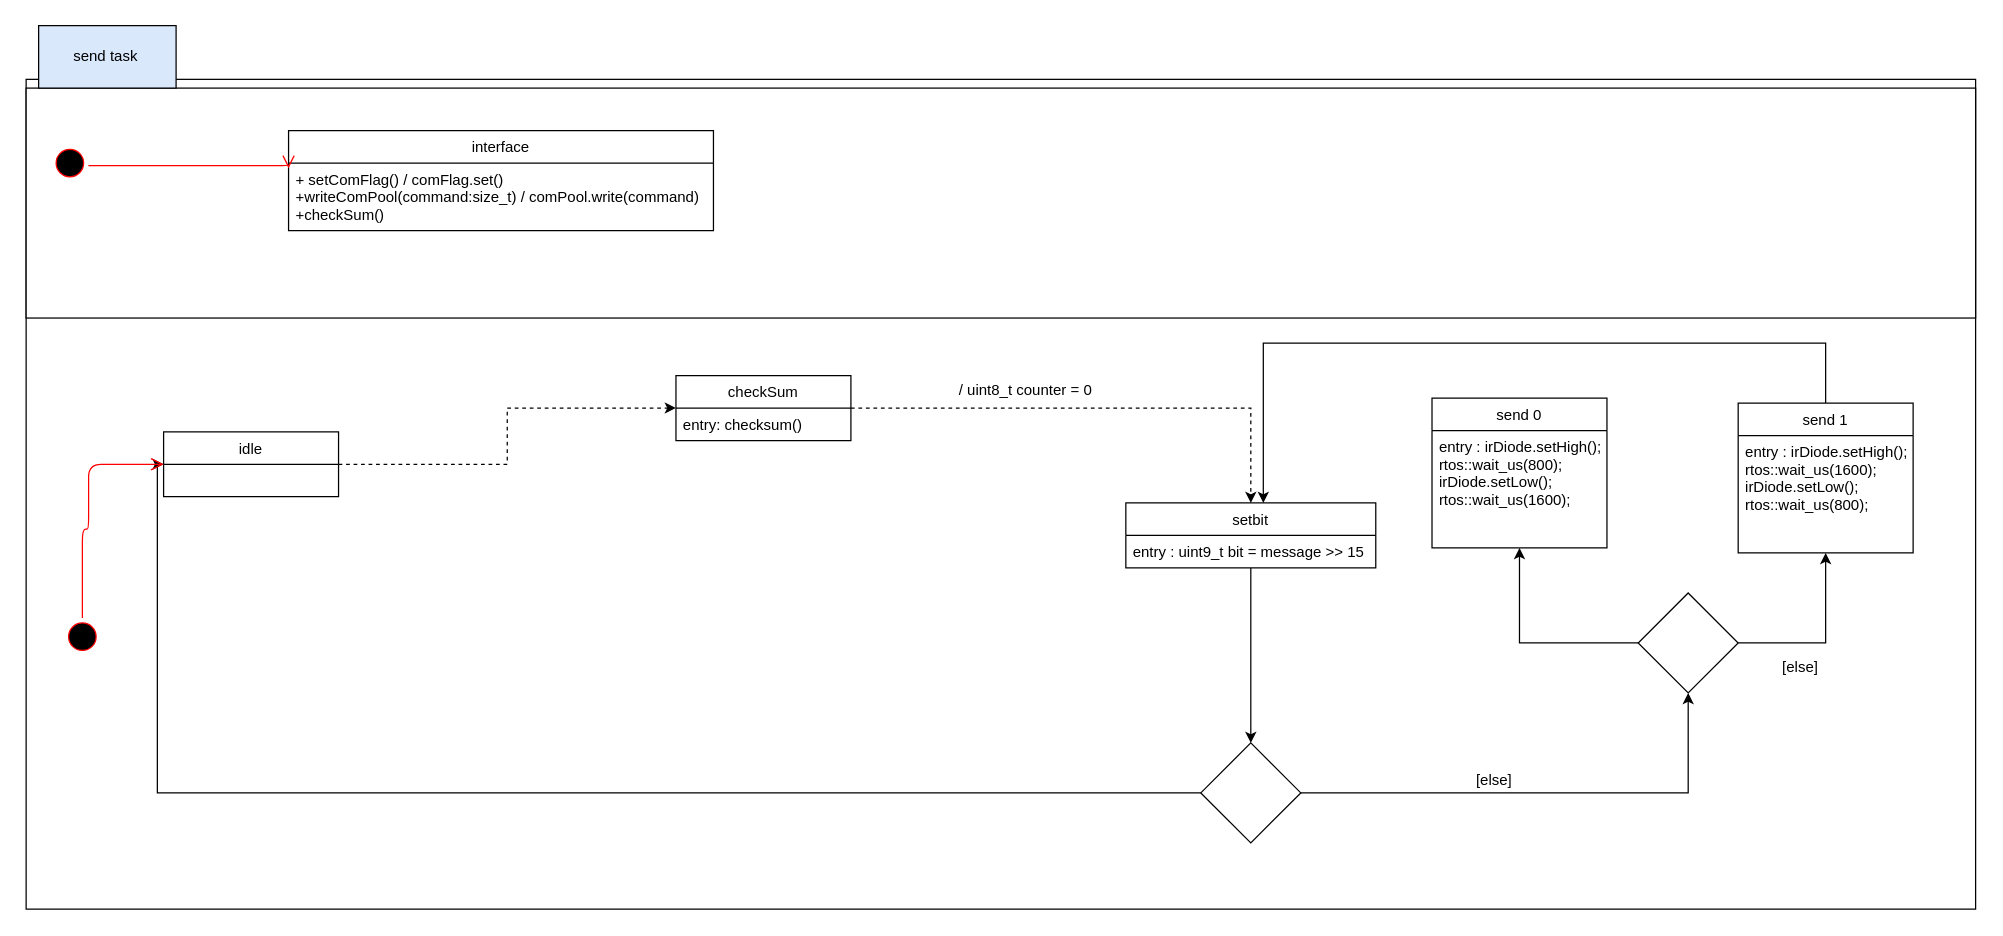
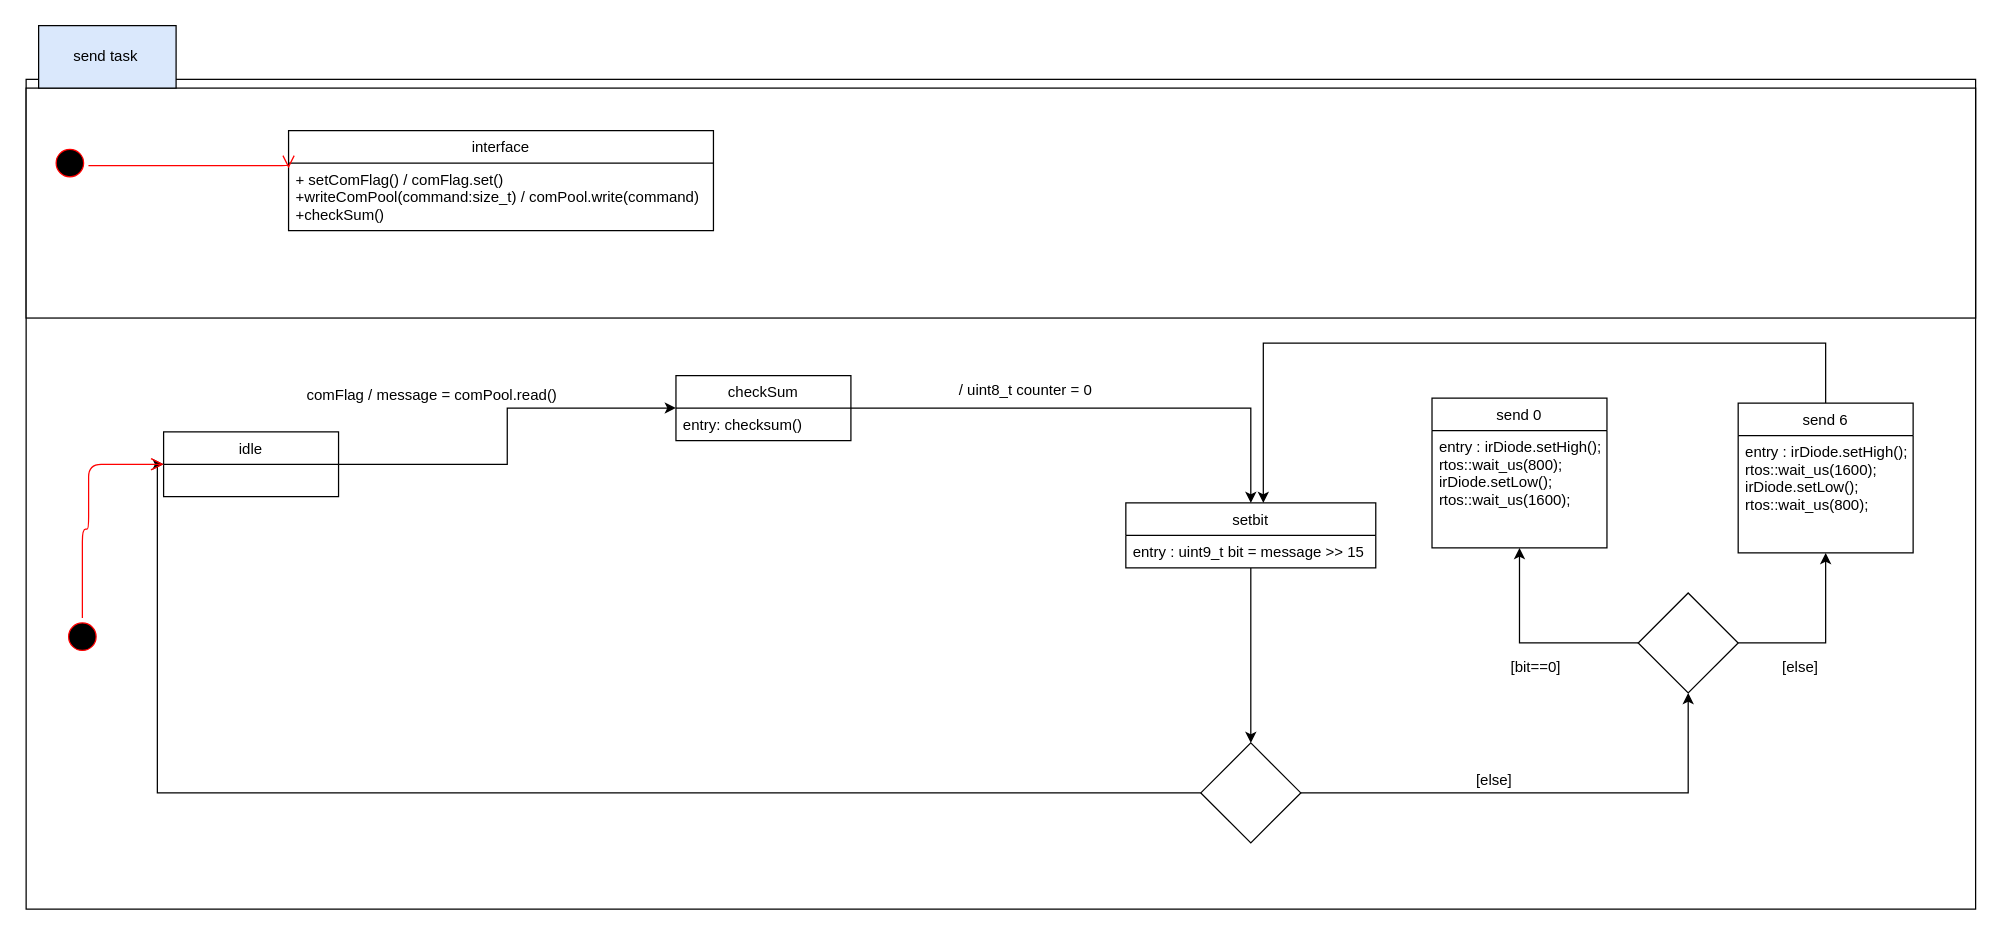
node "comFlag / message = comPool.read()": added
edge "checkSum" -> "setbit": style dashed -> solid
node "send 1": label "send 1" -> "send 6"
edge "idle" -> "checkSum": style dashed -> solid
node "[bit==0]": added
